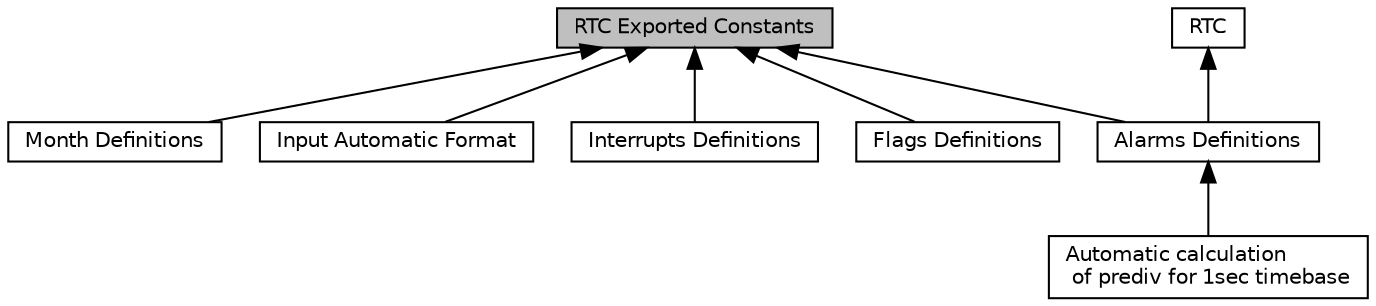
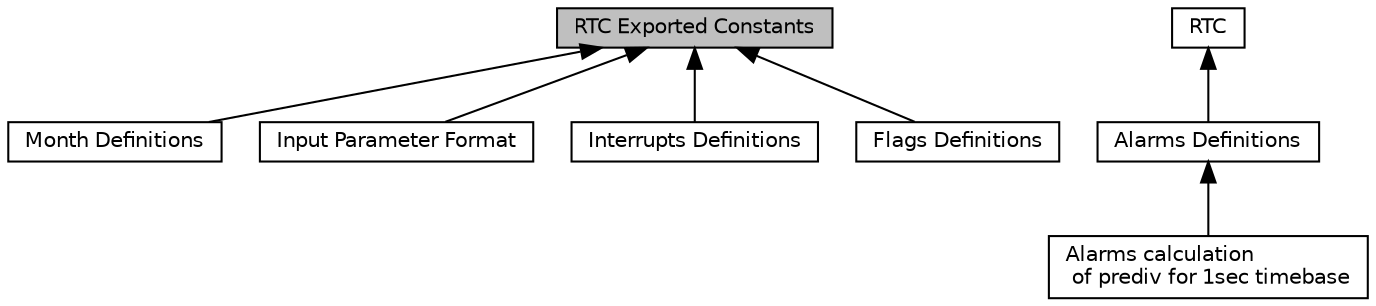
edge "Alarms Definitions" -> "RTC Exported Constants": removed
node "Input Automatic Format": label "Input Automatic Format" -> "Input Parameter Format"
node "Automatic calculation of prediv for 1sec timebase": label "Automatic calculation of prediv for 1sec timebase" -> "Alarms calculation of prediv for 1sec timebase"
